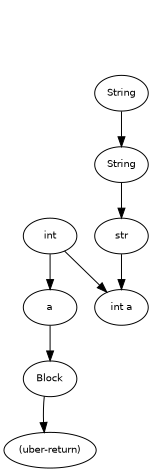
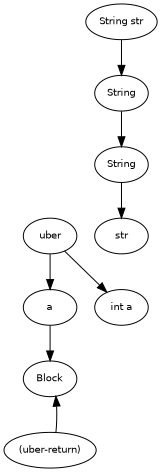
node "String str": added
node "int": label "int" -> "uber"
edge "str" -> "int a": removed
edge "Block" -> "(uber-return)": reversed
